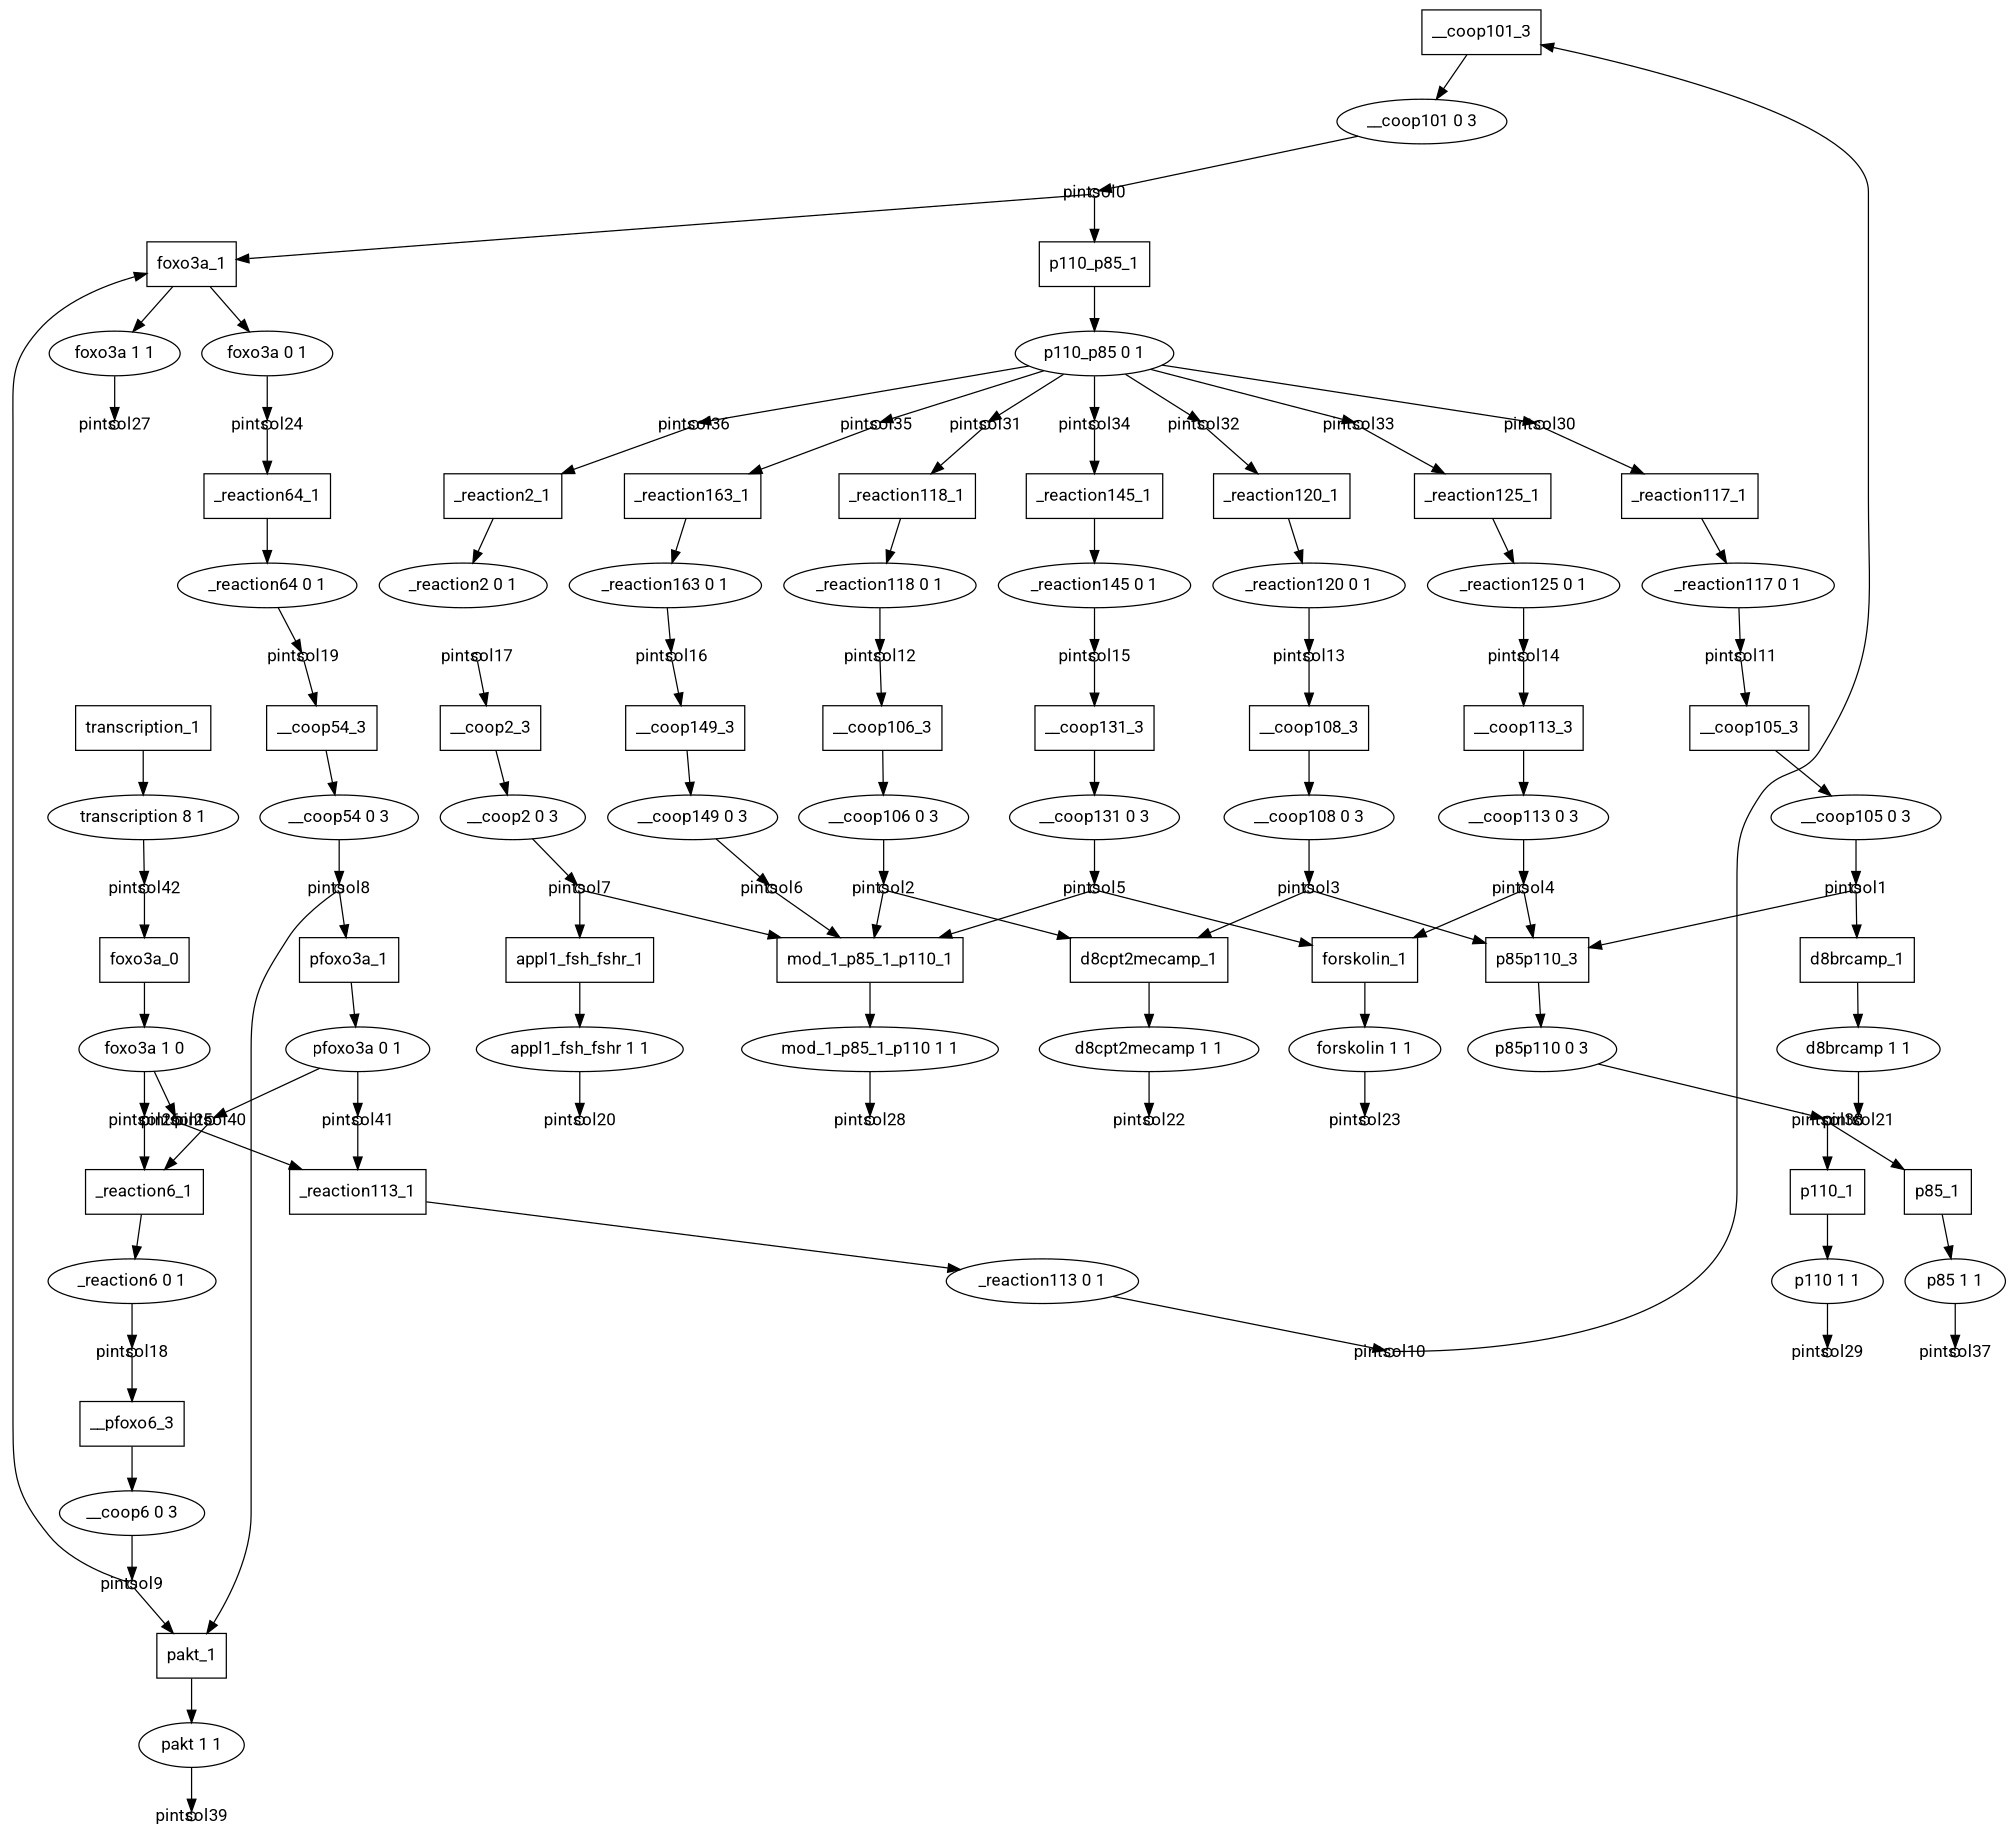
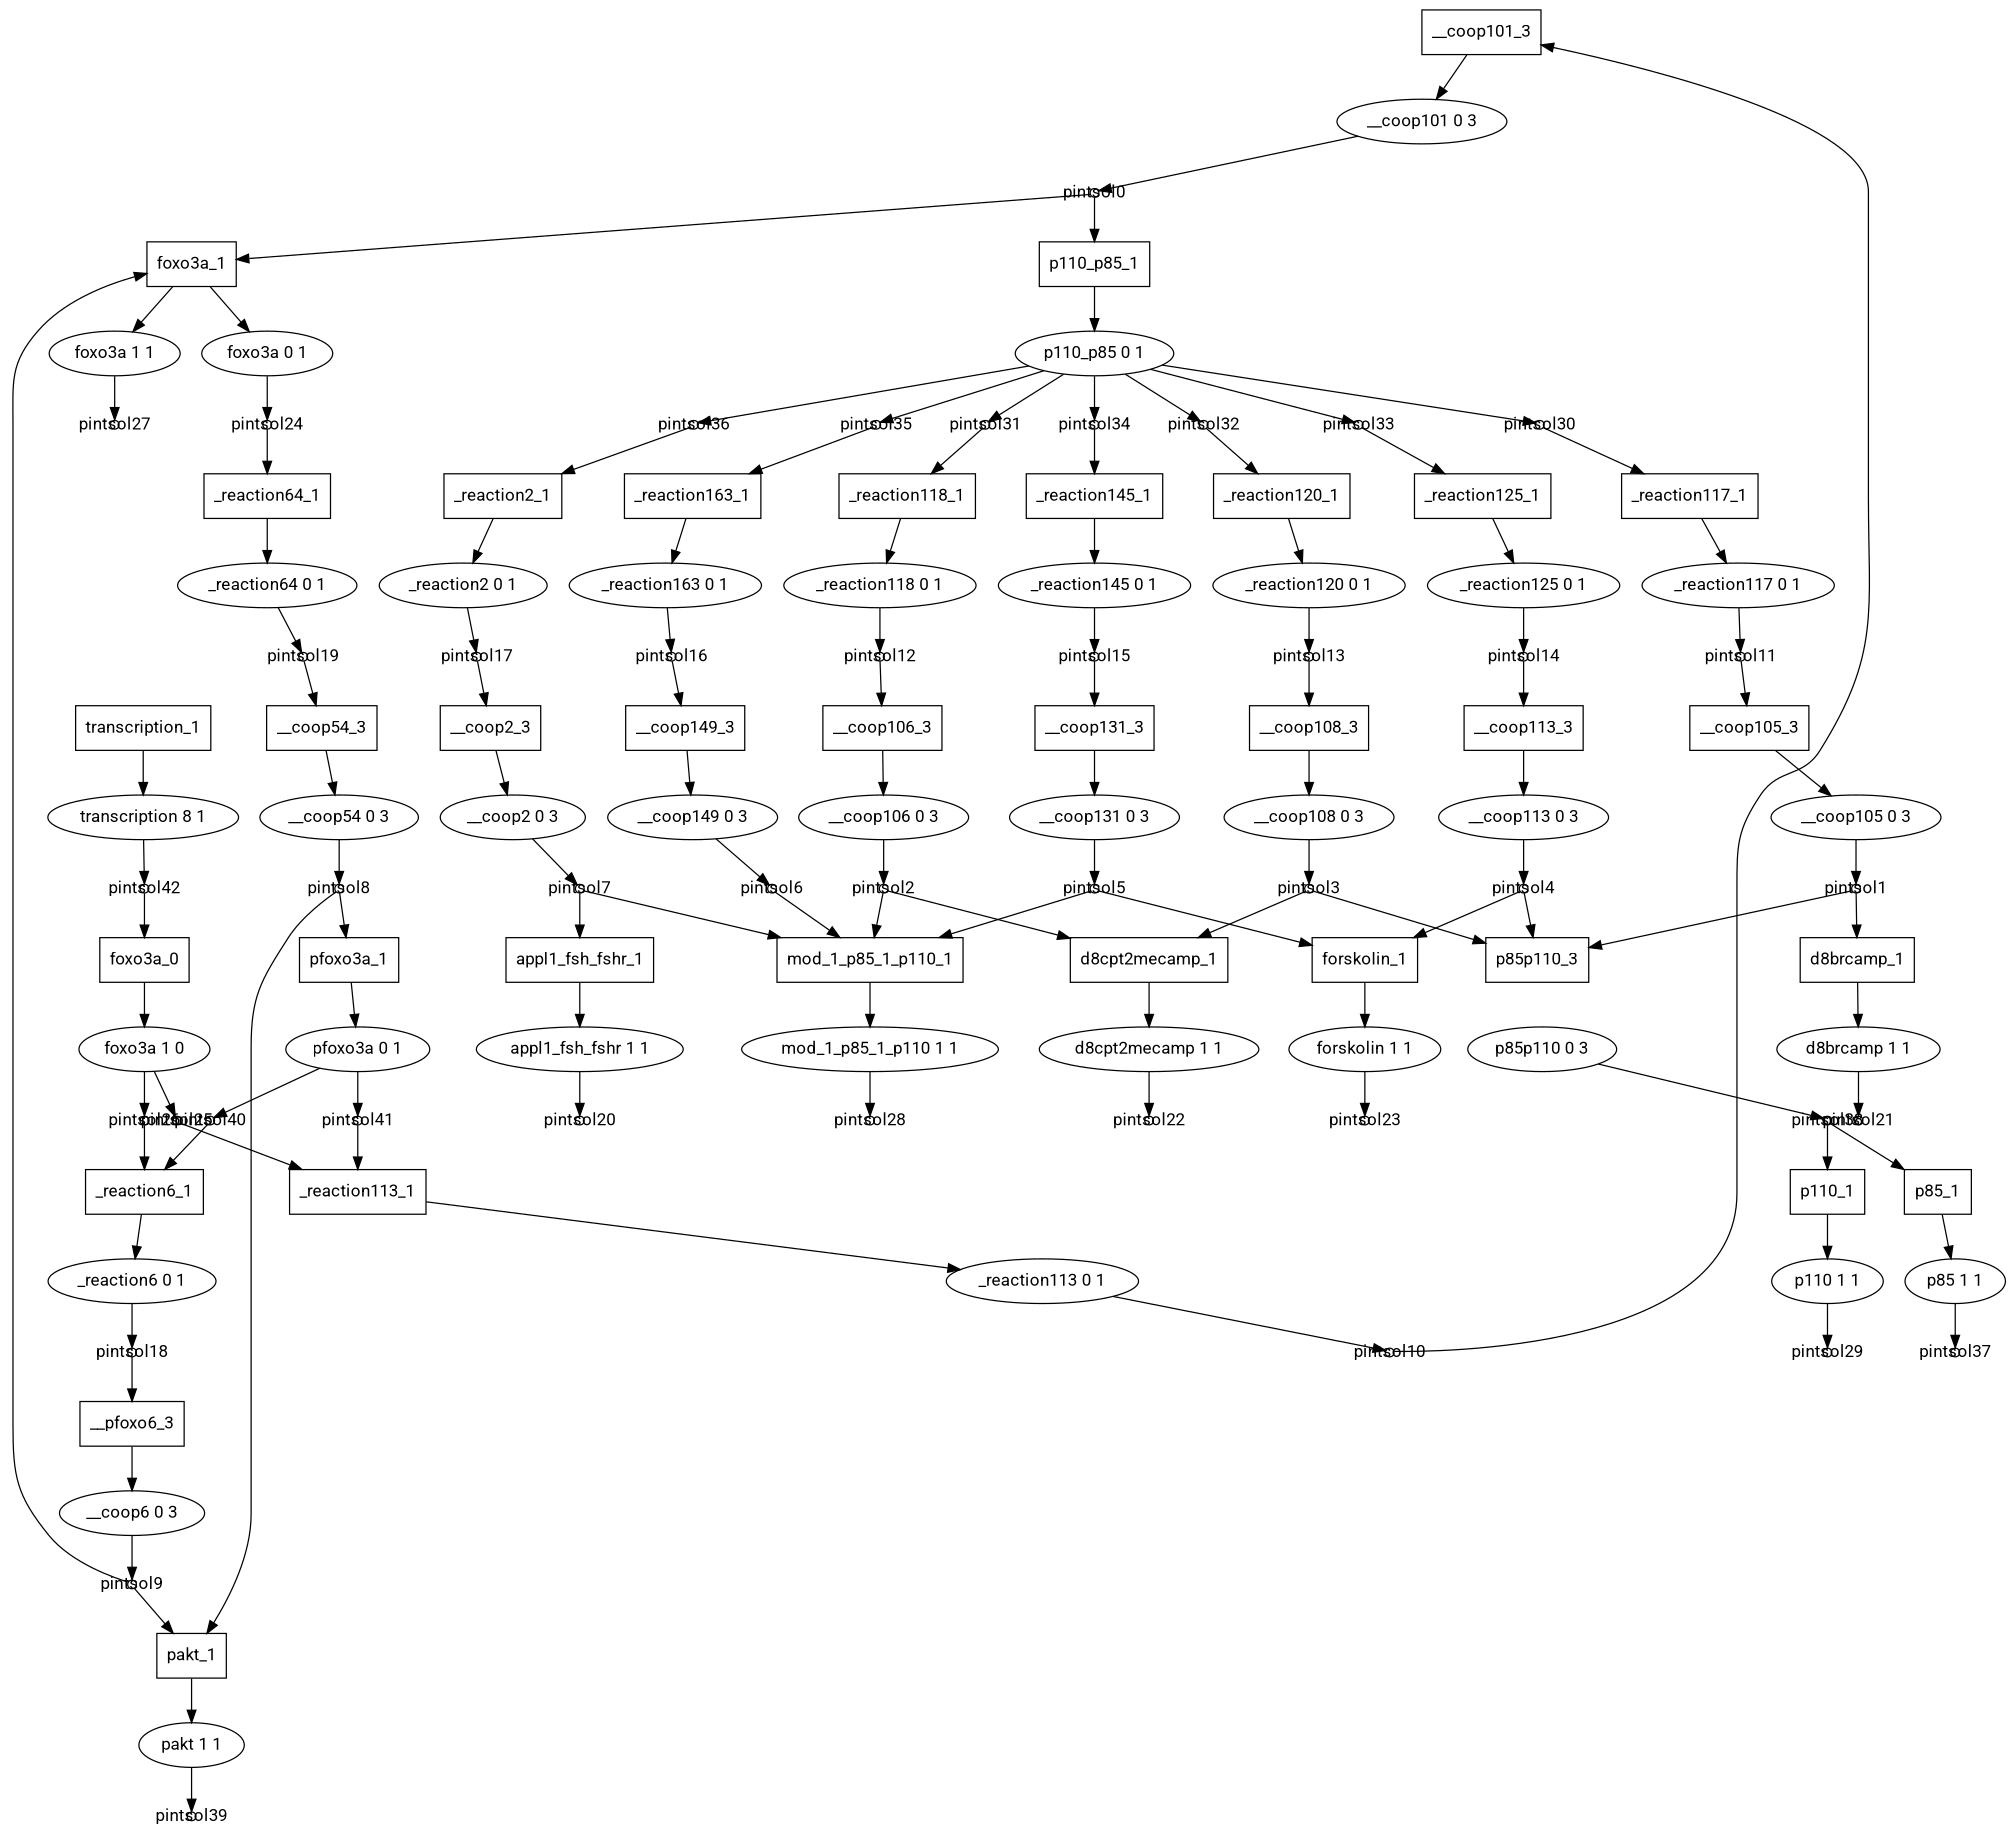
edge "_reaction2 0 1" -> "pintsol17": added
edge "p85p110_3" -> "p85p110 0 3": removed
